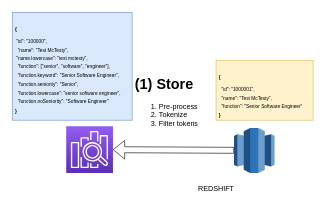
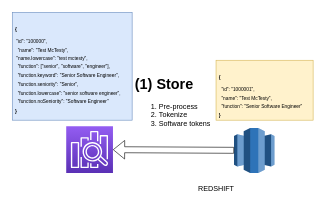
node "(1) Store Pre-process Tokenize Filter tokens": label "(1) Store Pre-process Tokenize Filter tokens" -> "(1) Store Pre-process Tokenize Software tokens"
